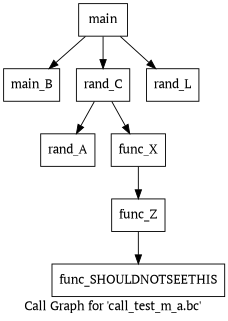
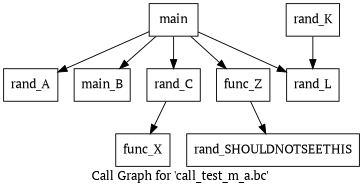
node "rand_K": added
edge "rand_C" -> "rand_A": now "main" -> "rand_A"
edge "func_X" -> "func_Z": now "main" -> "func_Z"
node "func_SHOULDNOTSEETHIS": label "func_SHOULDNOTSEETHIS" -> "rand_SHOULDNOTSEETHIS"
